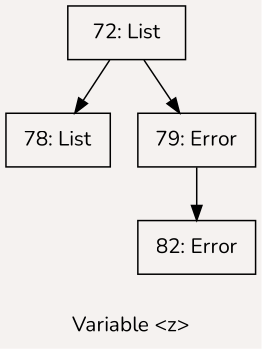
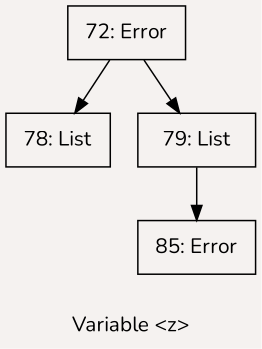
node "72: List": label "72: List" -> "72: Error"
node "79: Error": label "79: Error" -> "79: List"
node "82: Error": label "82: Error" -> "85: Error"
